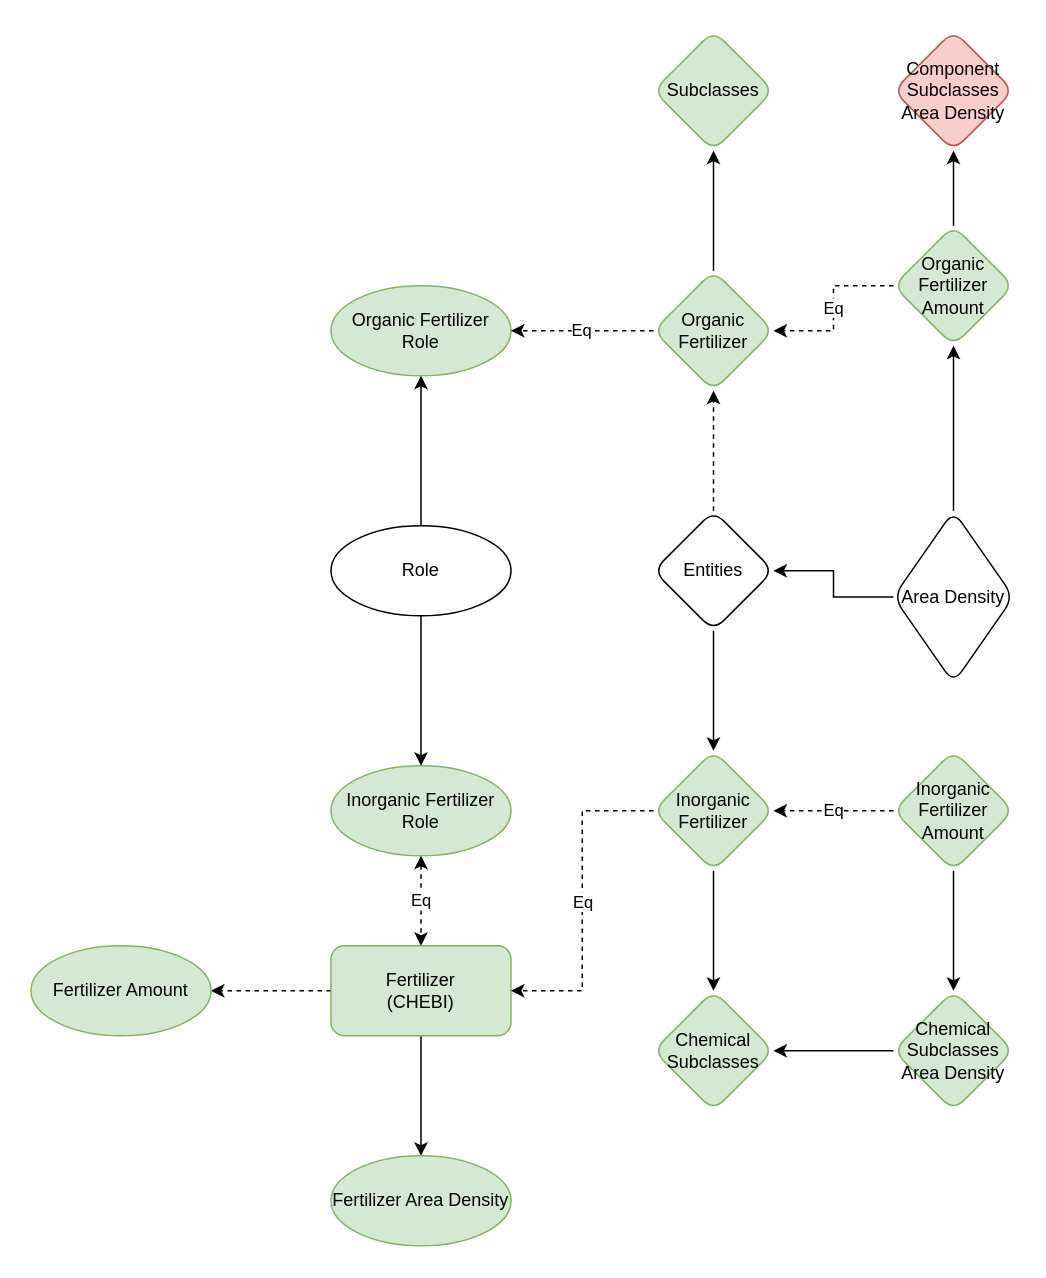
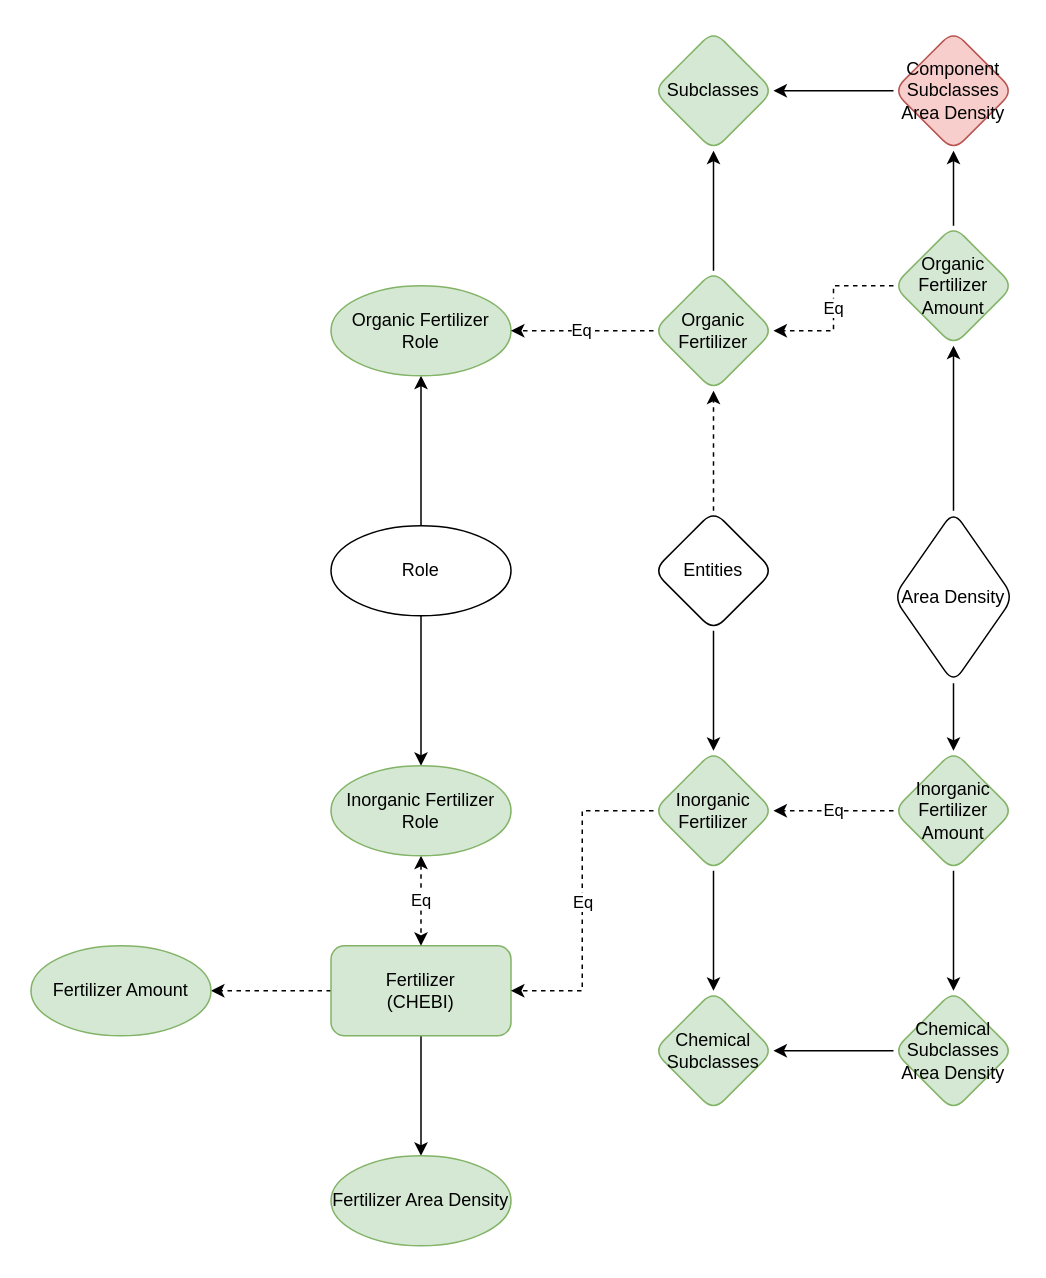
edge "Component Subclasses Area Density" -> "Subclasses": added
edge "Area Density" -> "Entities": now "Area Density" -> "Inorganic Fertilizer Amount"
